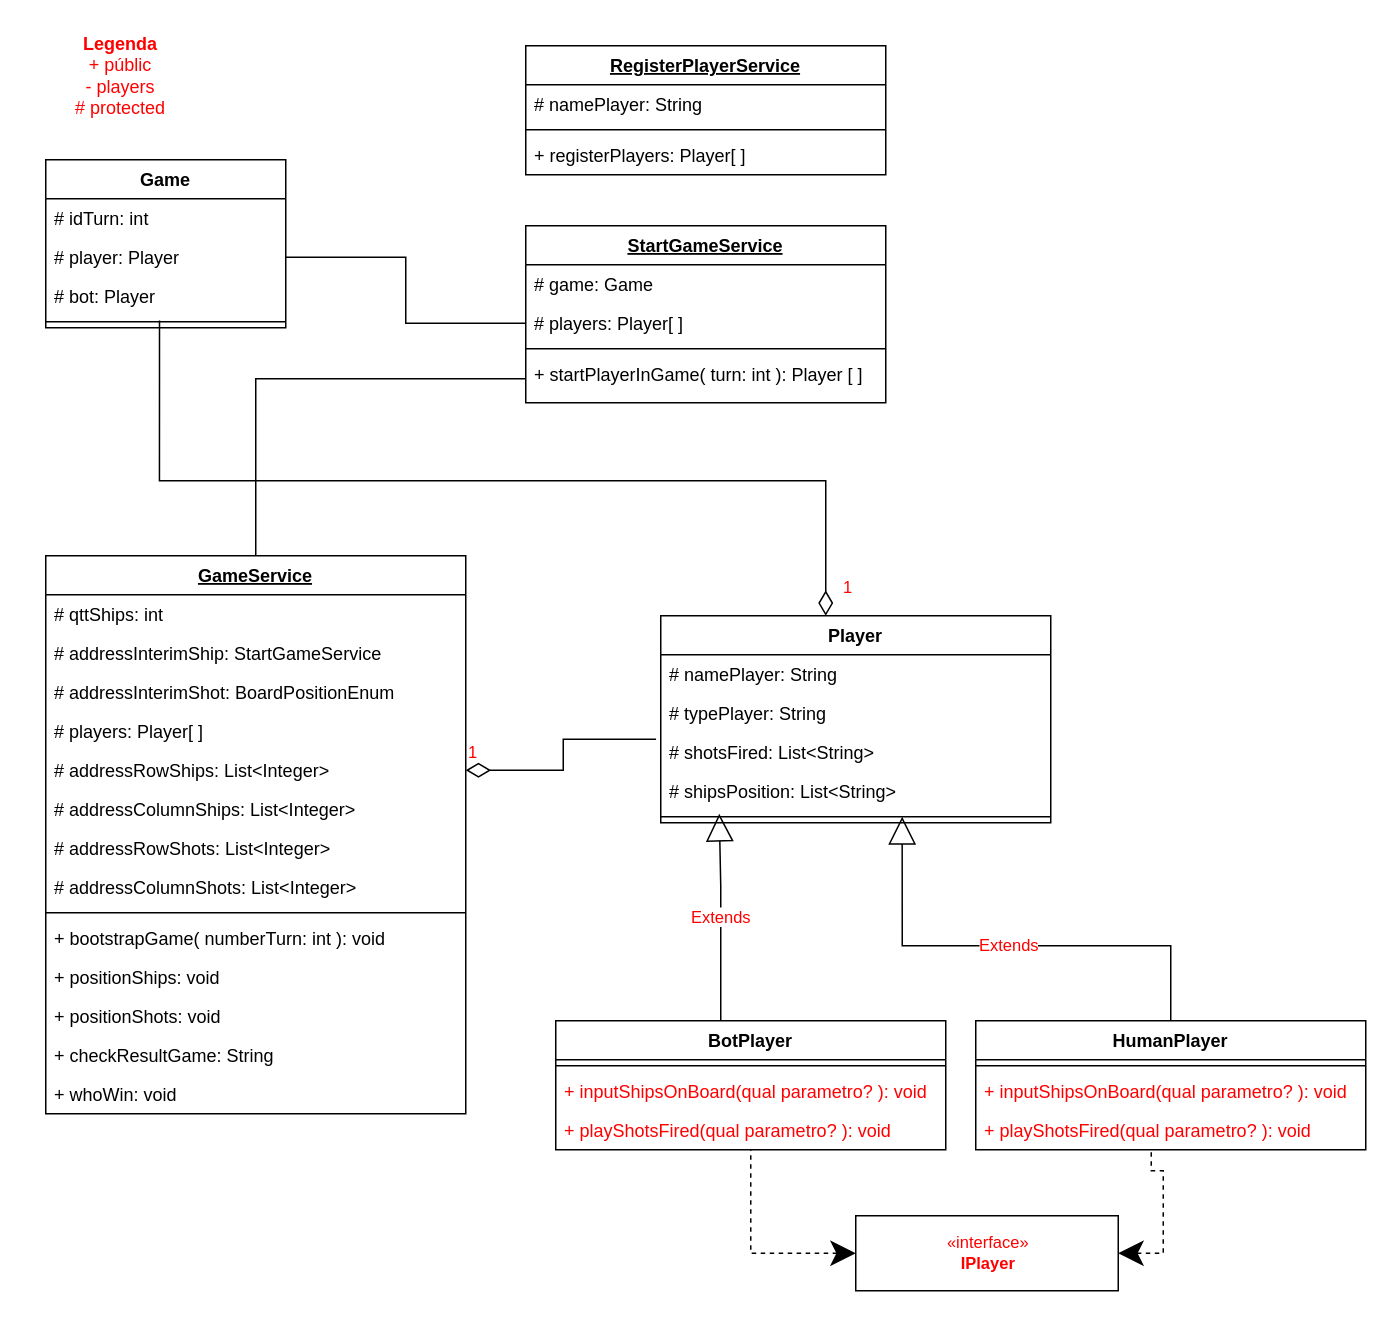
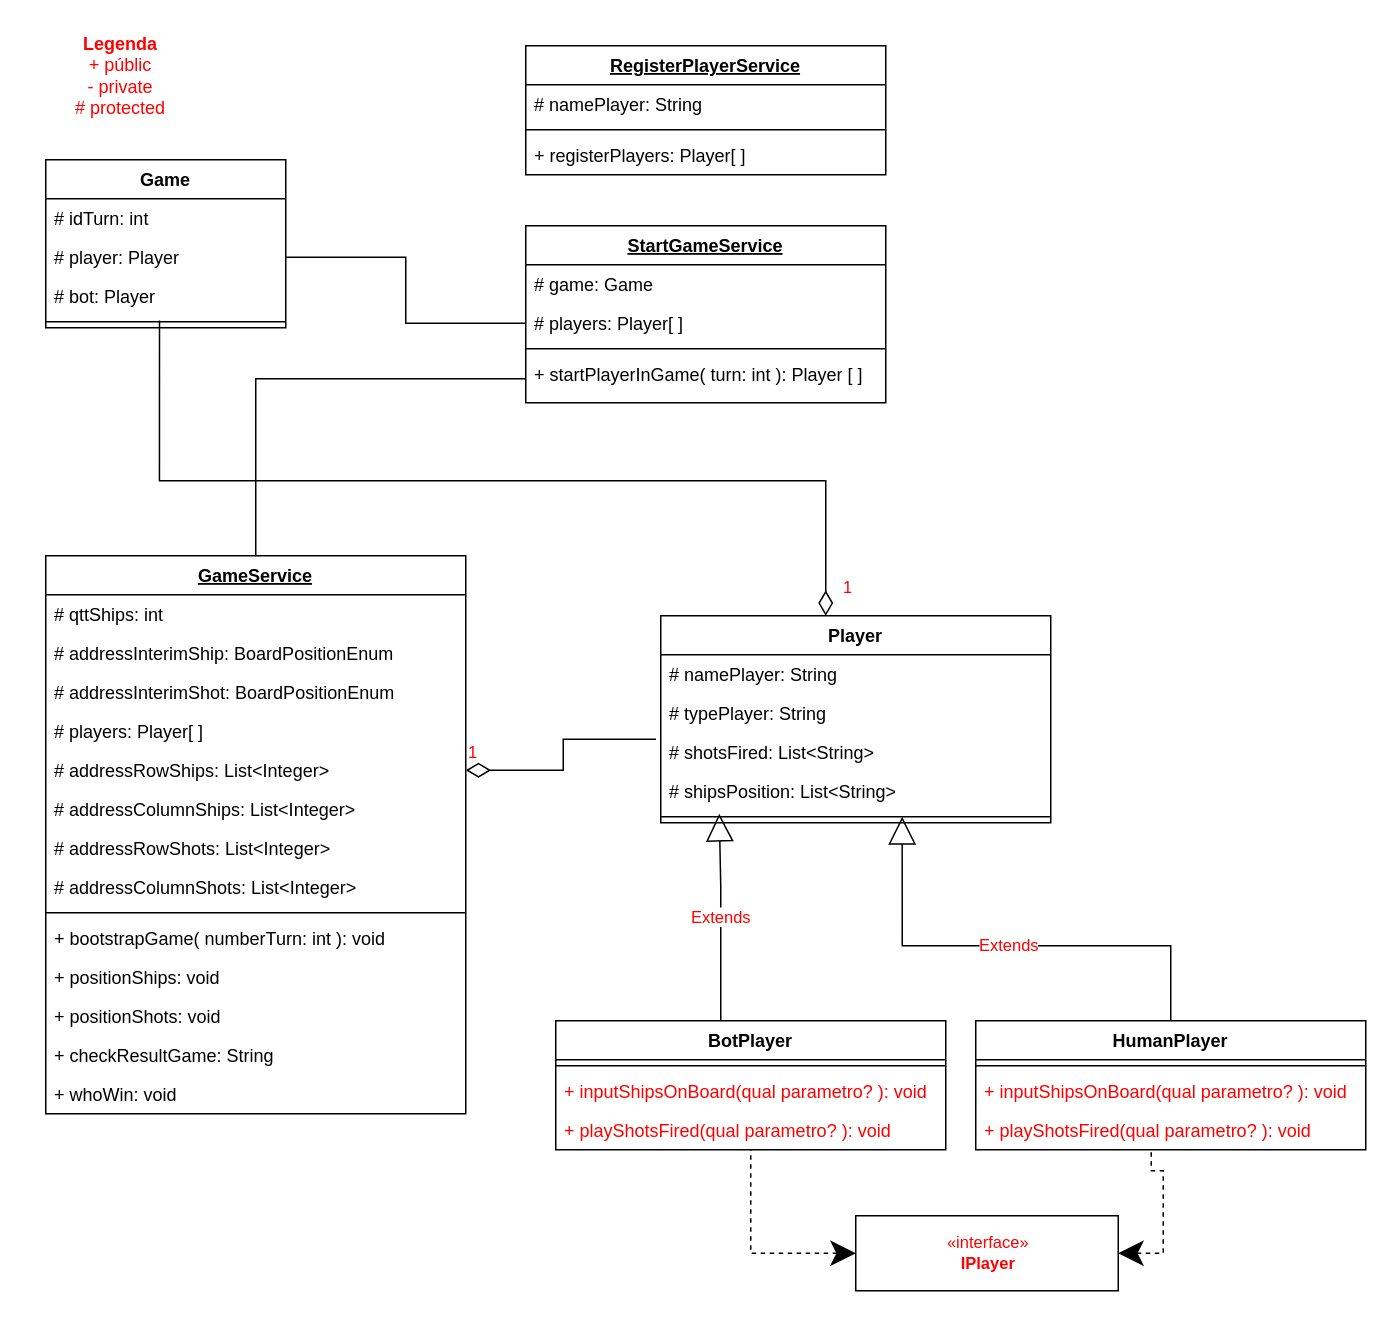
node "Legenda + públic - players # protected": label "Legenda + públic - players # protected" -> "Legenda + públic - private # protected"
node "# addressInterimShip: StartGameService": label "# addressInterimShip: StartGameService" -> "# addressInterimShip: BoardPositionEnum"
